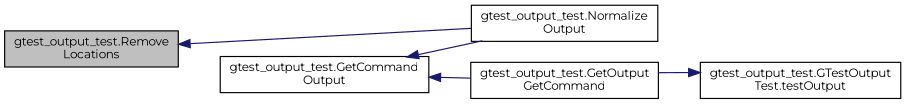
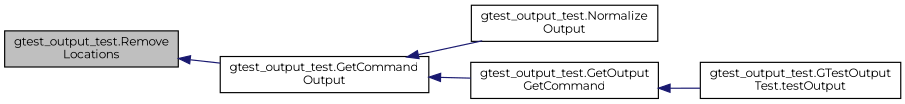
edge "gtest_output_test.Normalize Output" -> "gtest_output_test.Remove Locations": now "gtest_output_test.GetCommand Output" -> "gtest_output_test.Remove Locations"
edge "gtest_output_test.GetOutput GetCommand" -> "gtest_output_test.GTestOutput Test.testOutput": reversed
